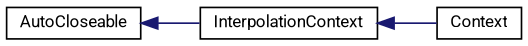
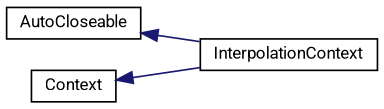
edge "Context" -> "InterpolationContext": reversed
